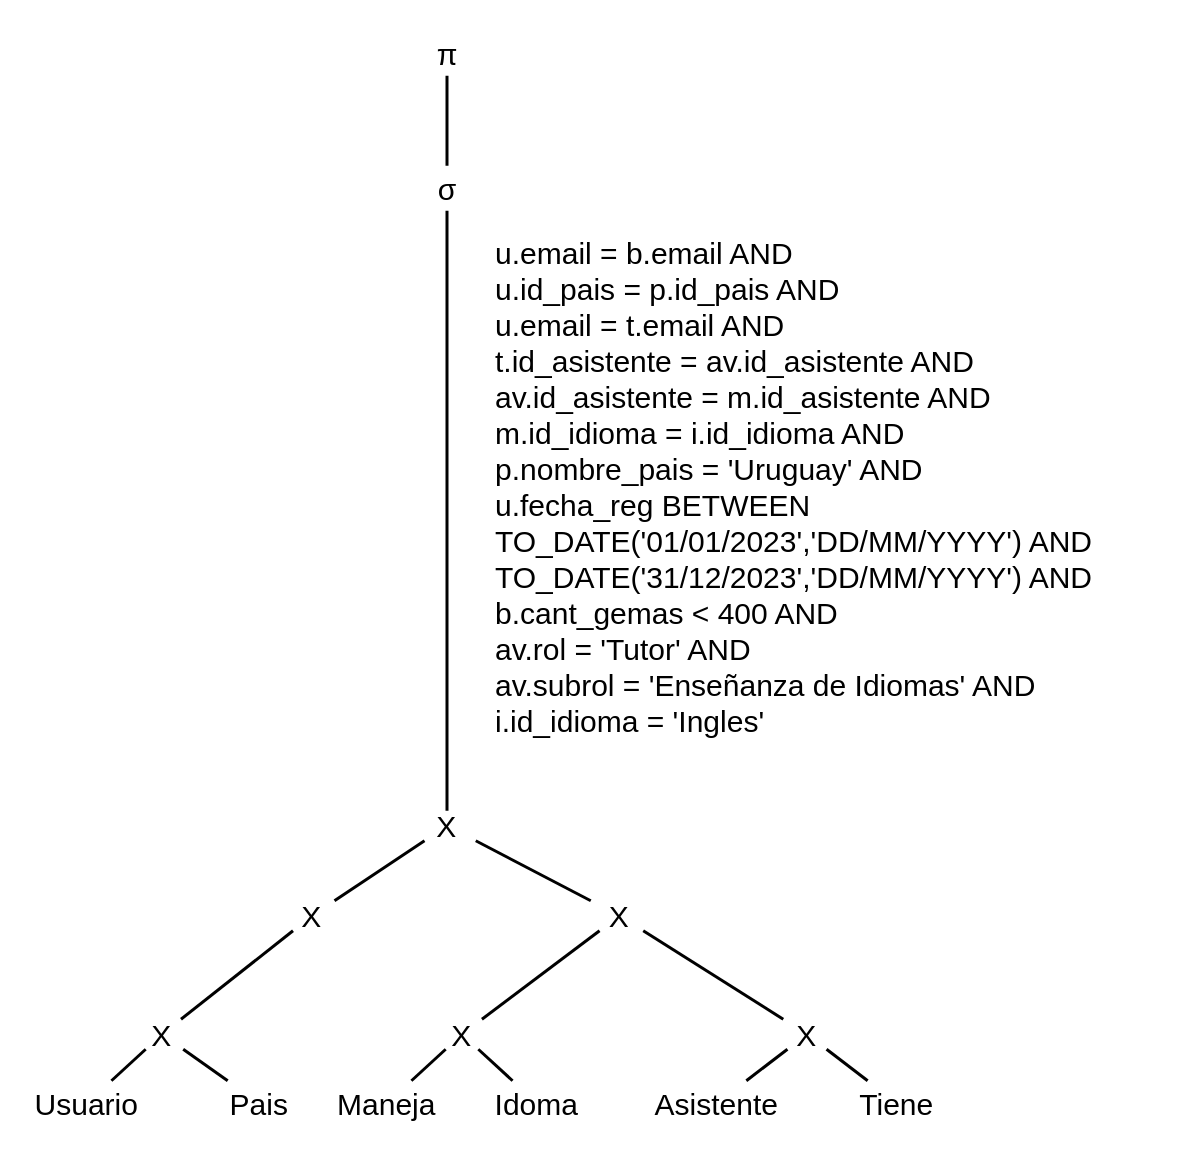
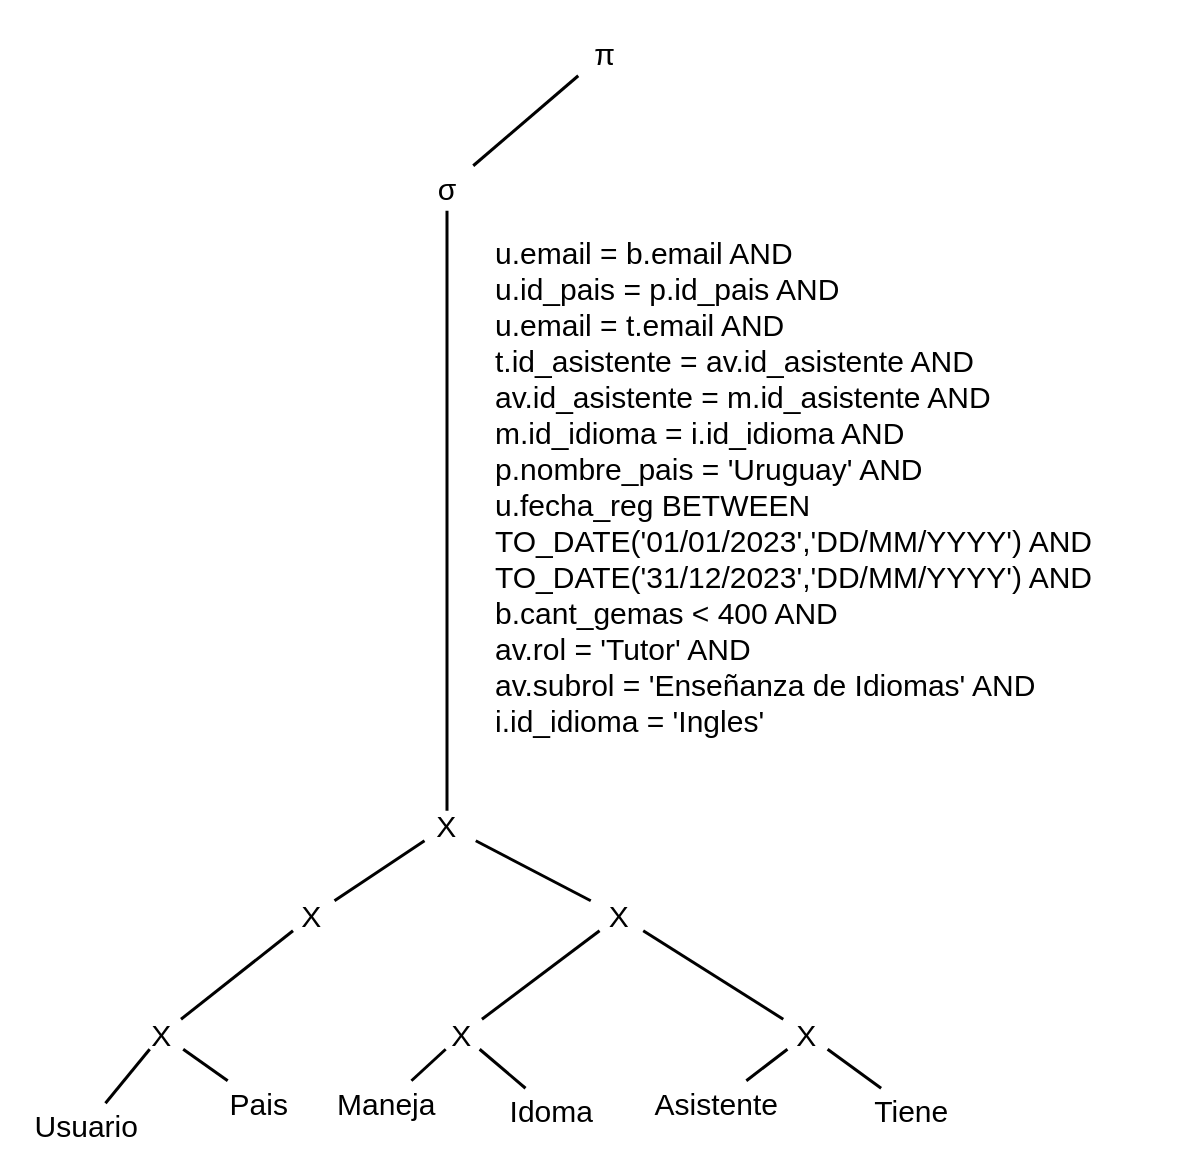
node "π": moved (447, 53) -> (605, 53)
node "Usuario": moved (87, 1103) -> (87, 1126)
node "Idoma": moved (537, 1103) -> (552, 1111)
node "Tiene": moved (897, 1103) -> (912, 1111)
